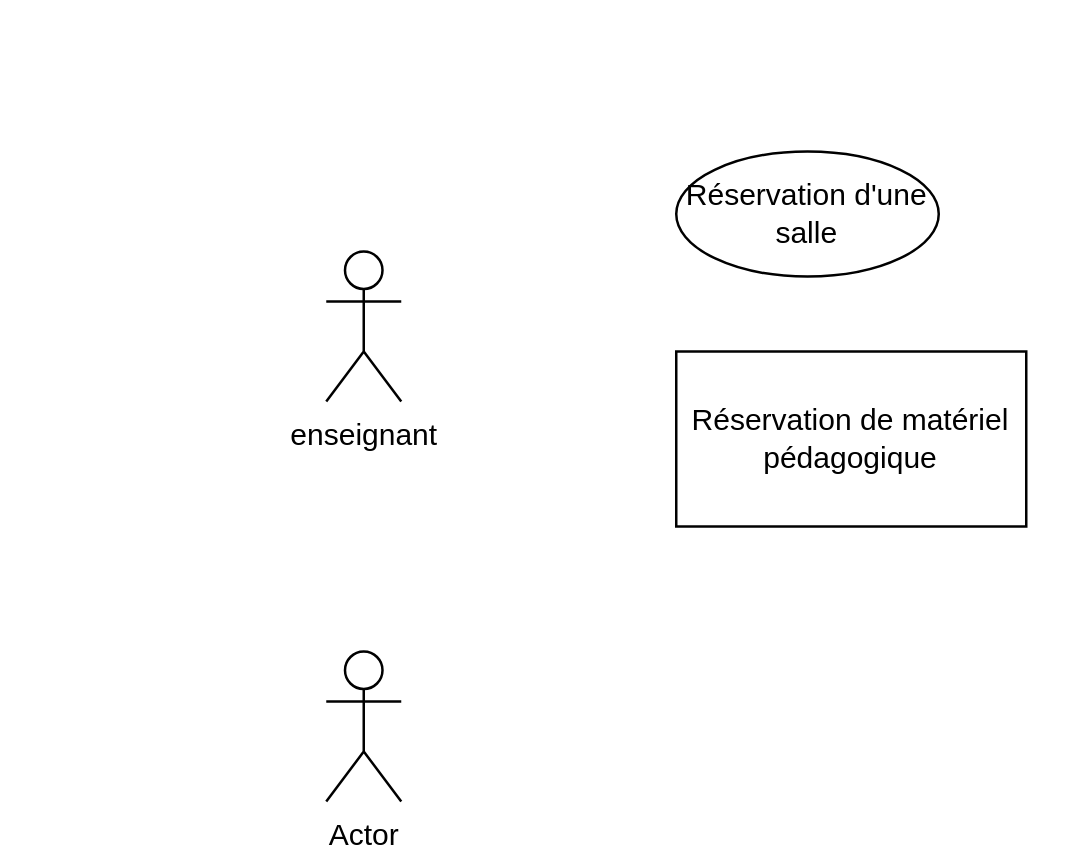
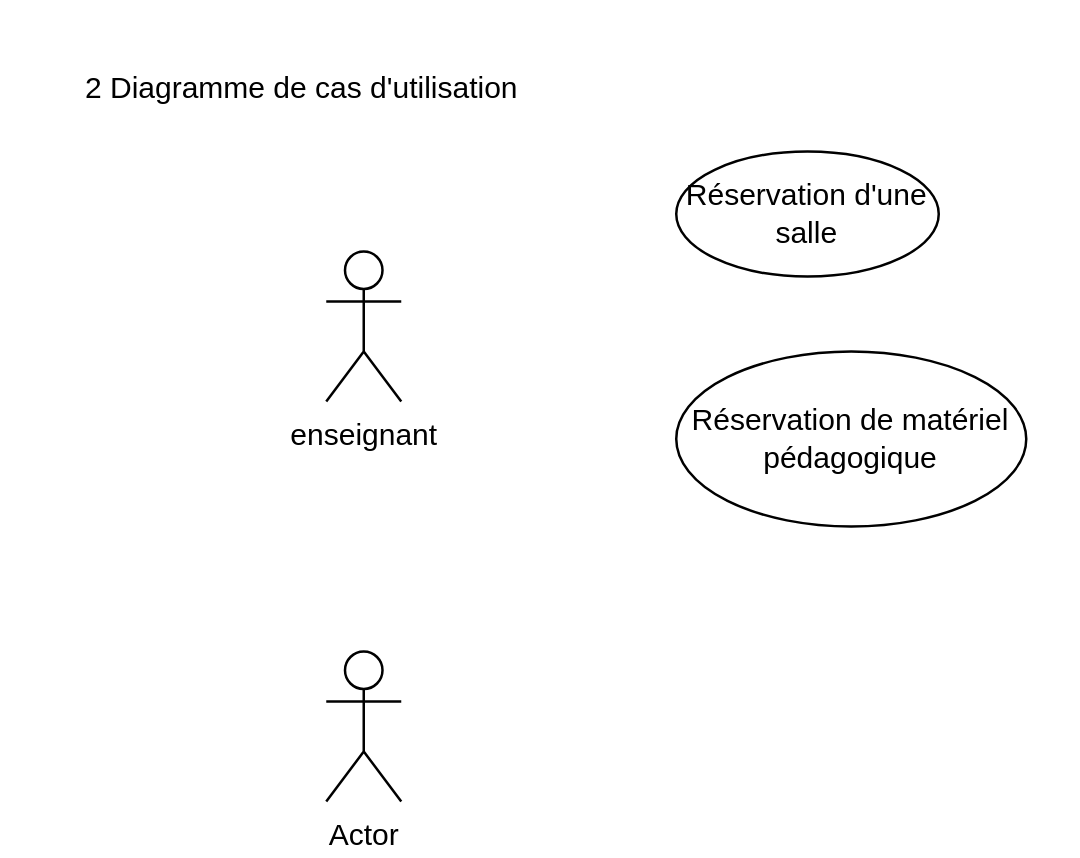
node "2 Diagramme de cas d'utilisation": added
node "Réservation de matériel pédagogique": shape rectangle -> ellipse
